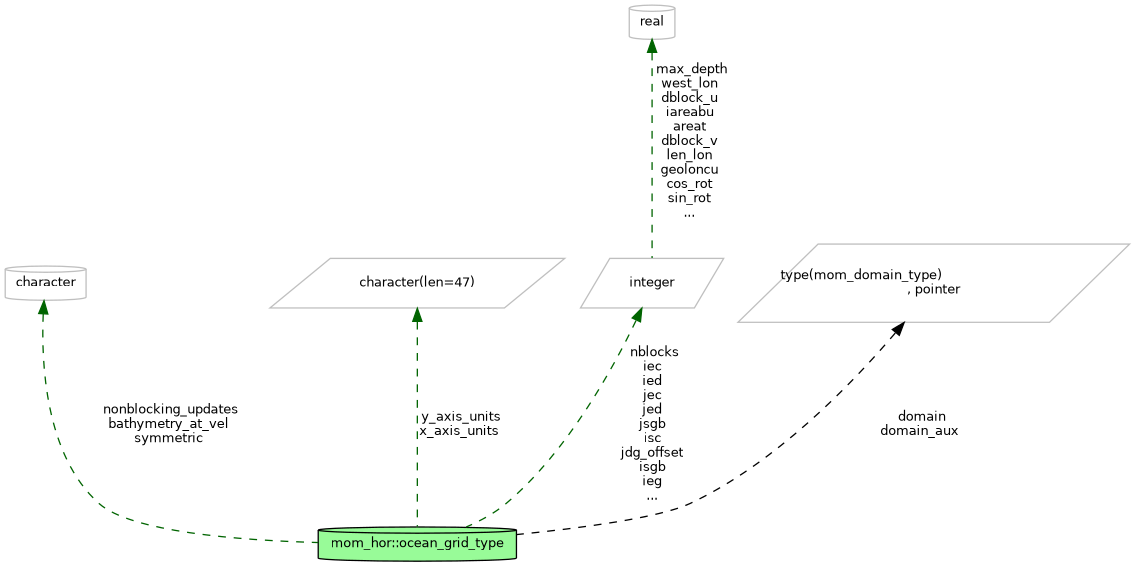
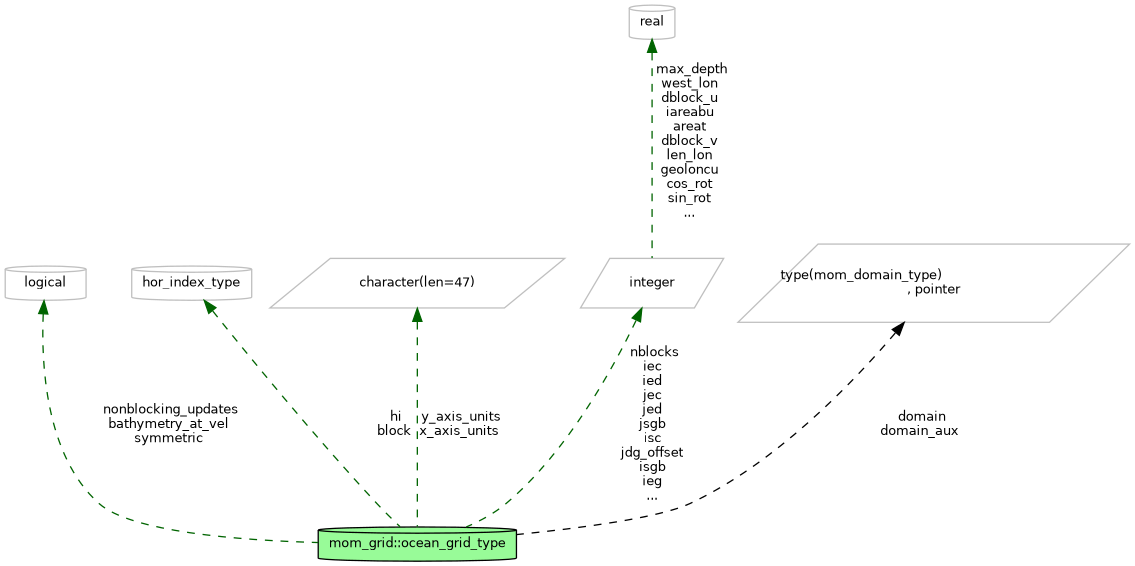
node "character": label "character" -> "logical"
node "hor_index_type": added
node "mom_hor::ocean_grid_type": label "mom_hor::ocean_grid_type" -> "mom_grid::ocean_grid_type"
